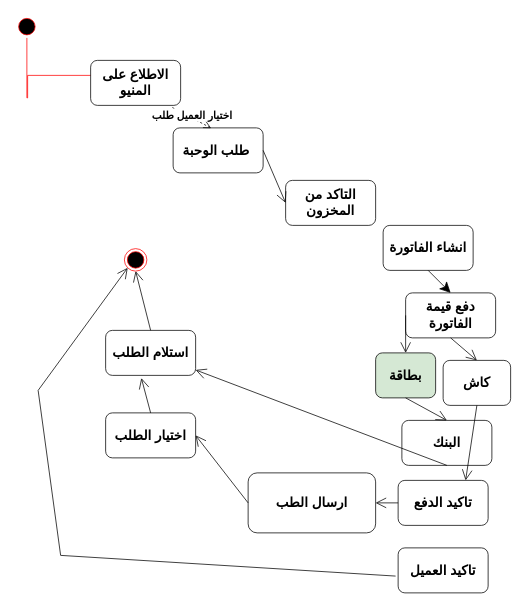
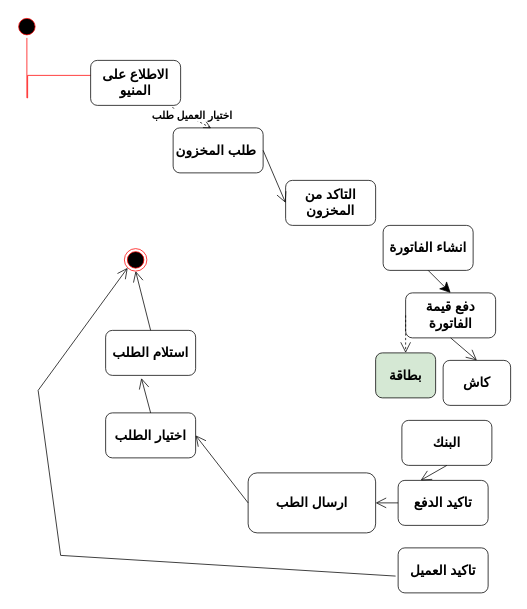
node "طلب الوحبة": label "طلب الوحبة" -> "طلب المخزون"
edge "دفع قيمة الفاتورة" -> "بطاقة": style solid -> dashed
edge "بطاقة" -> "البنك": removed
edge "البنك" -> "استلام الطلب": now "البنك" -> "تاكيد الدفع"
edge "كاش" -> "تاكيد الدفع": removed
